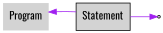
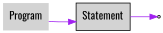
edge "Statement" -> "Program": reversed
